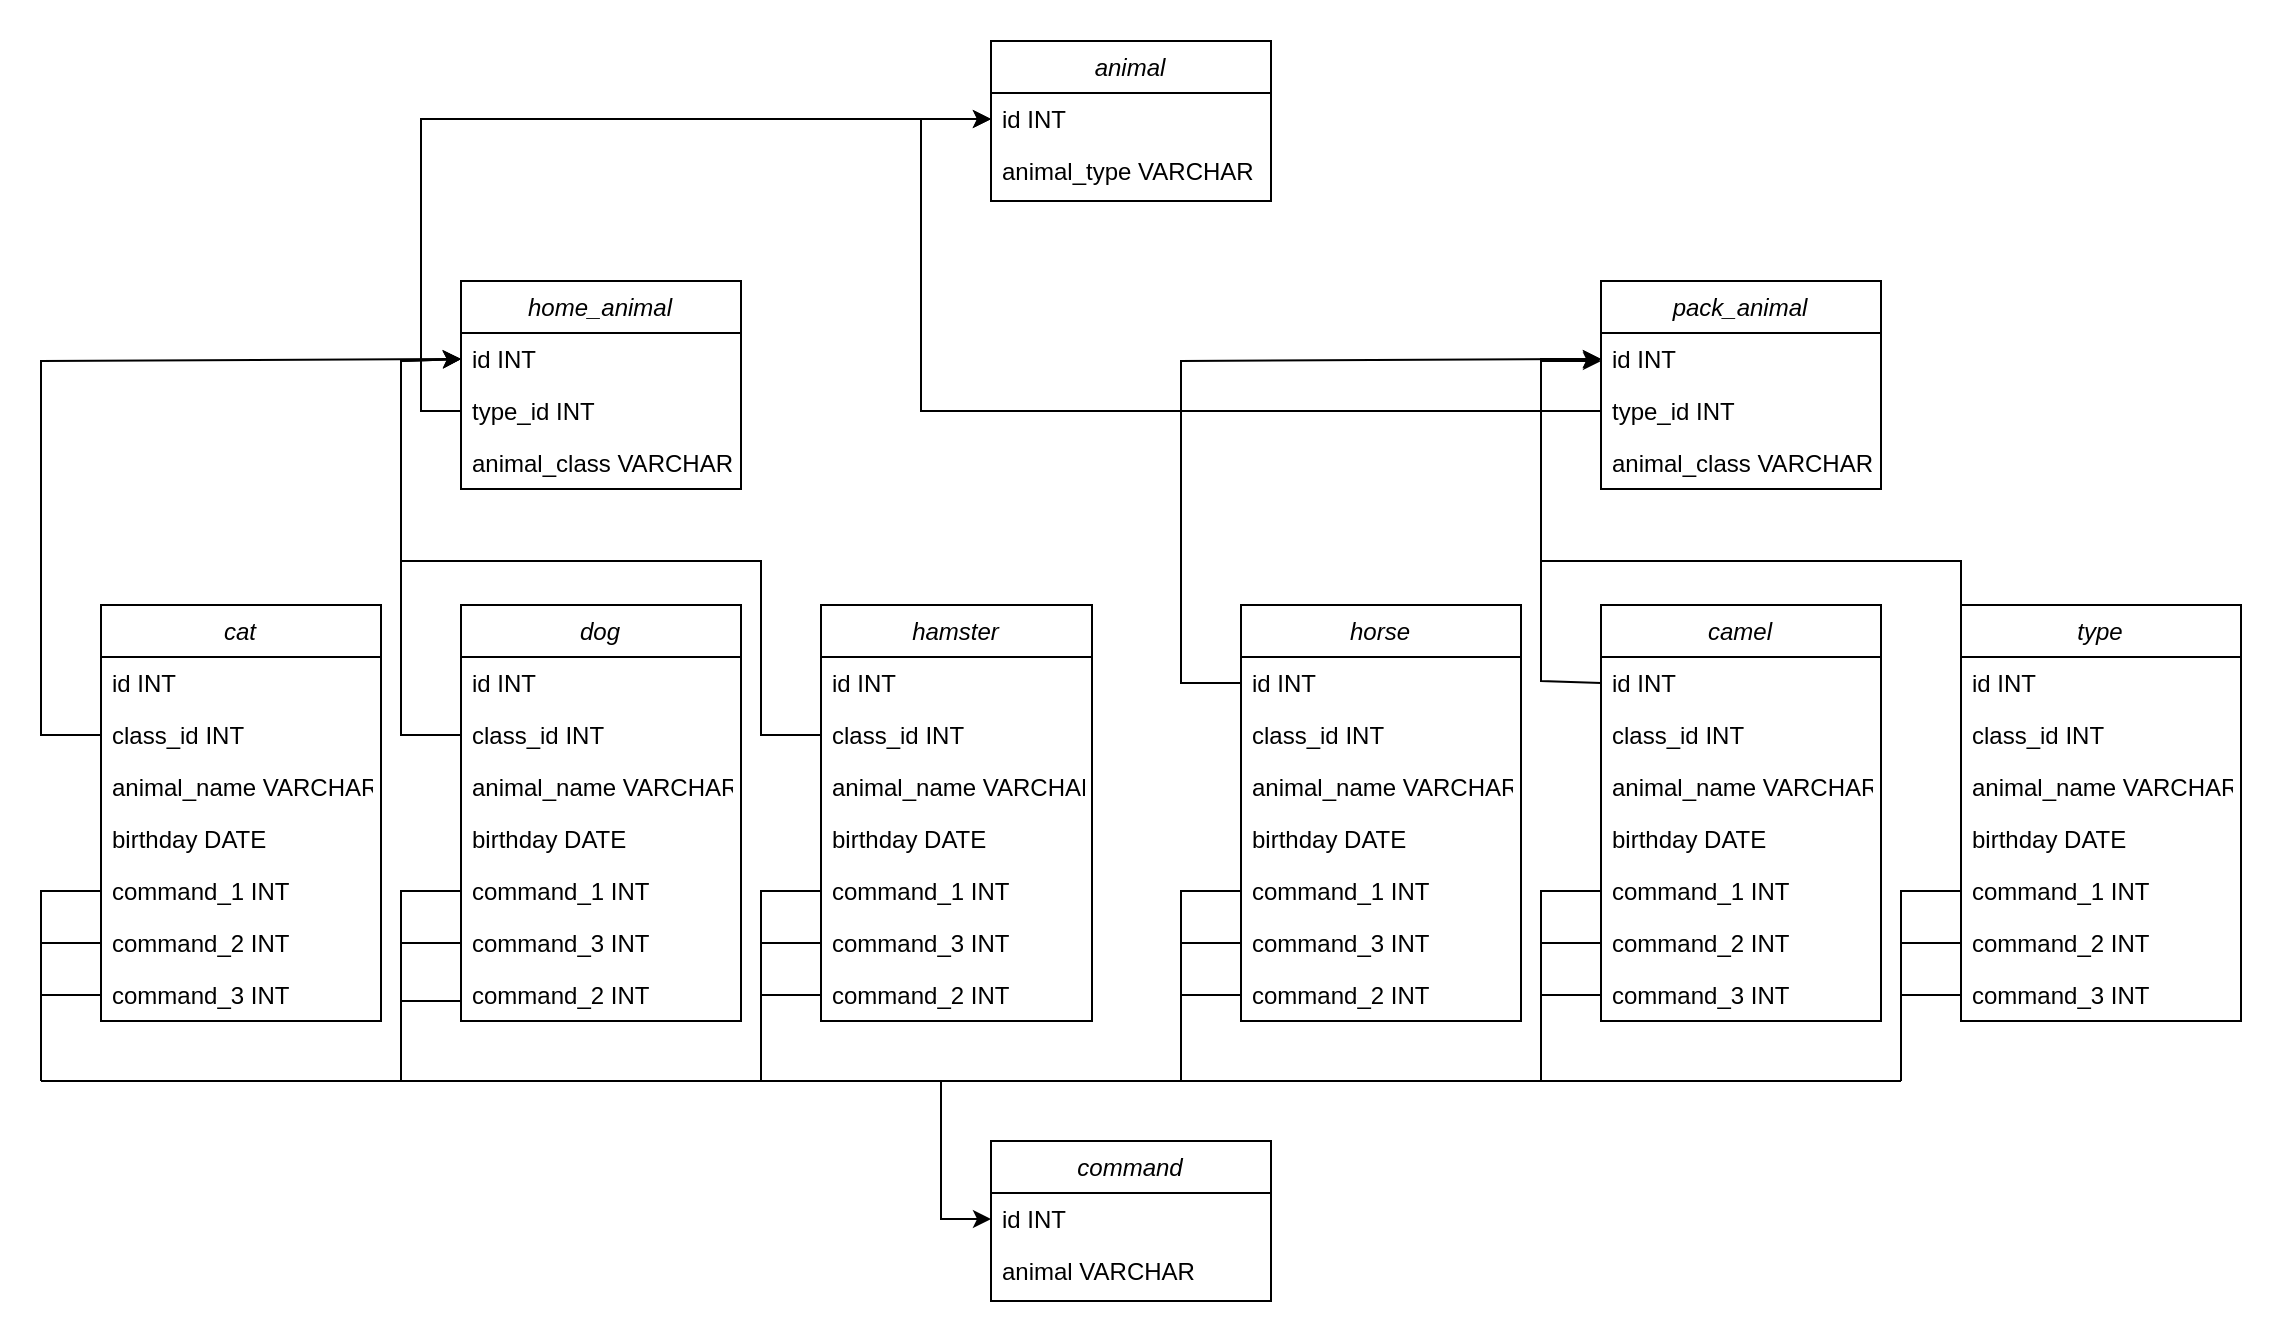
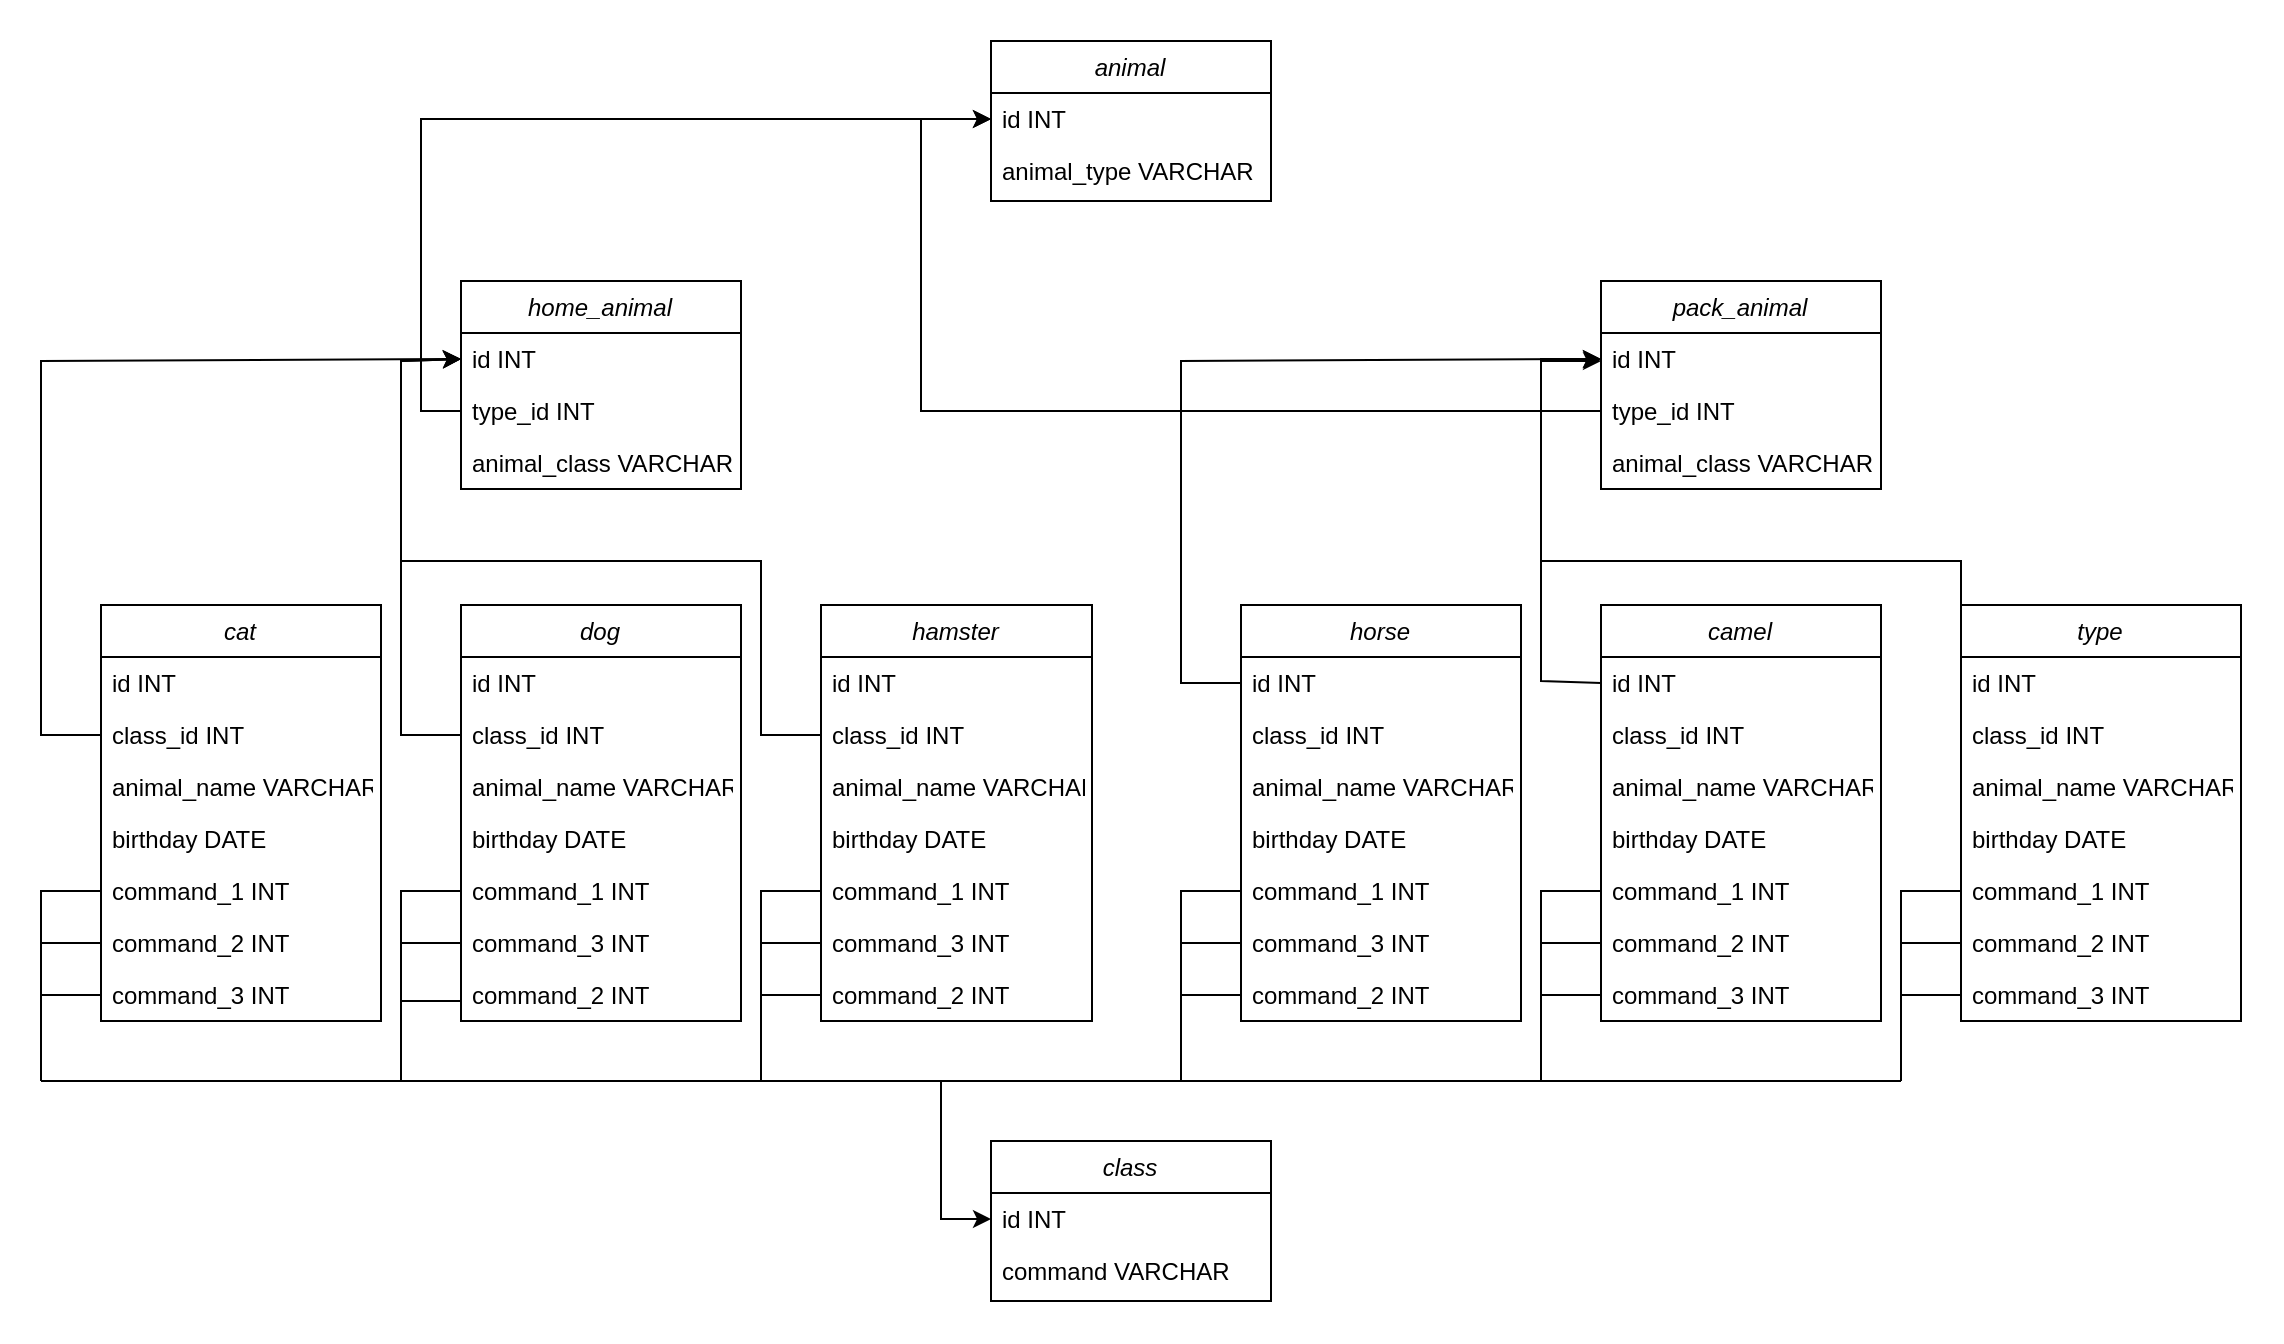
node "command": label "command" -> "class"
node "animal VARCHAR": label "animal VARCHAR" -> "command VARCHAR"
